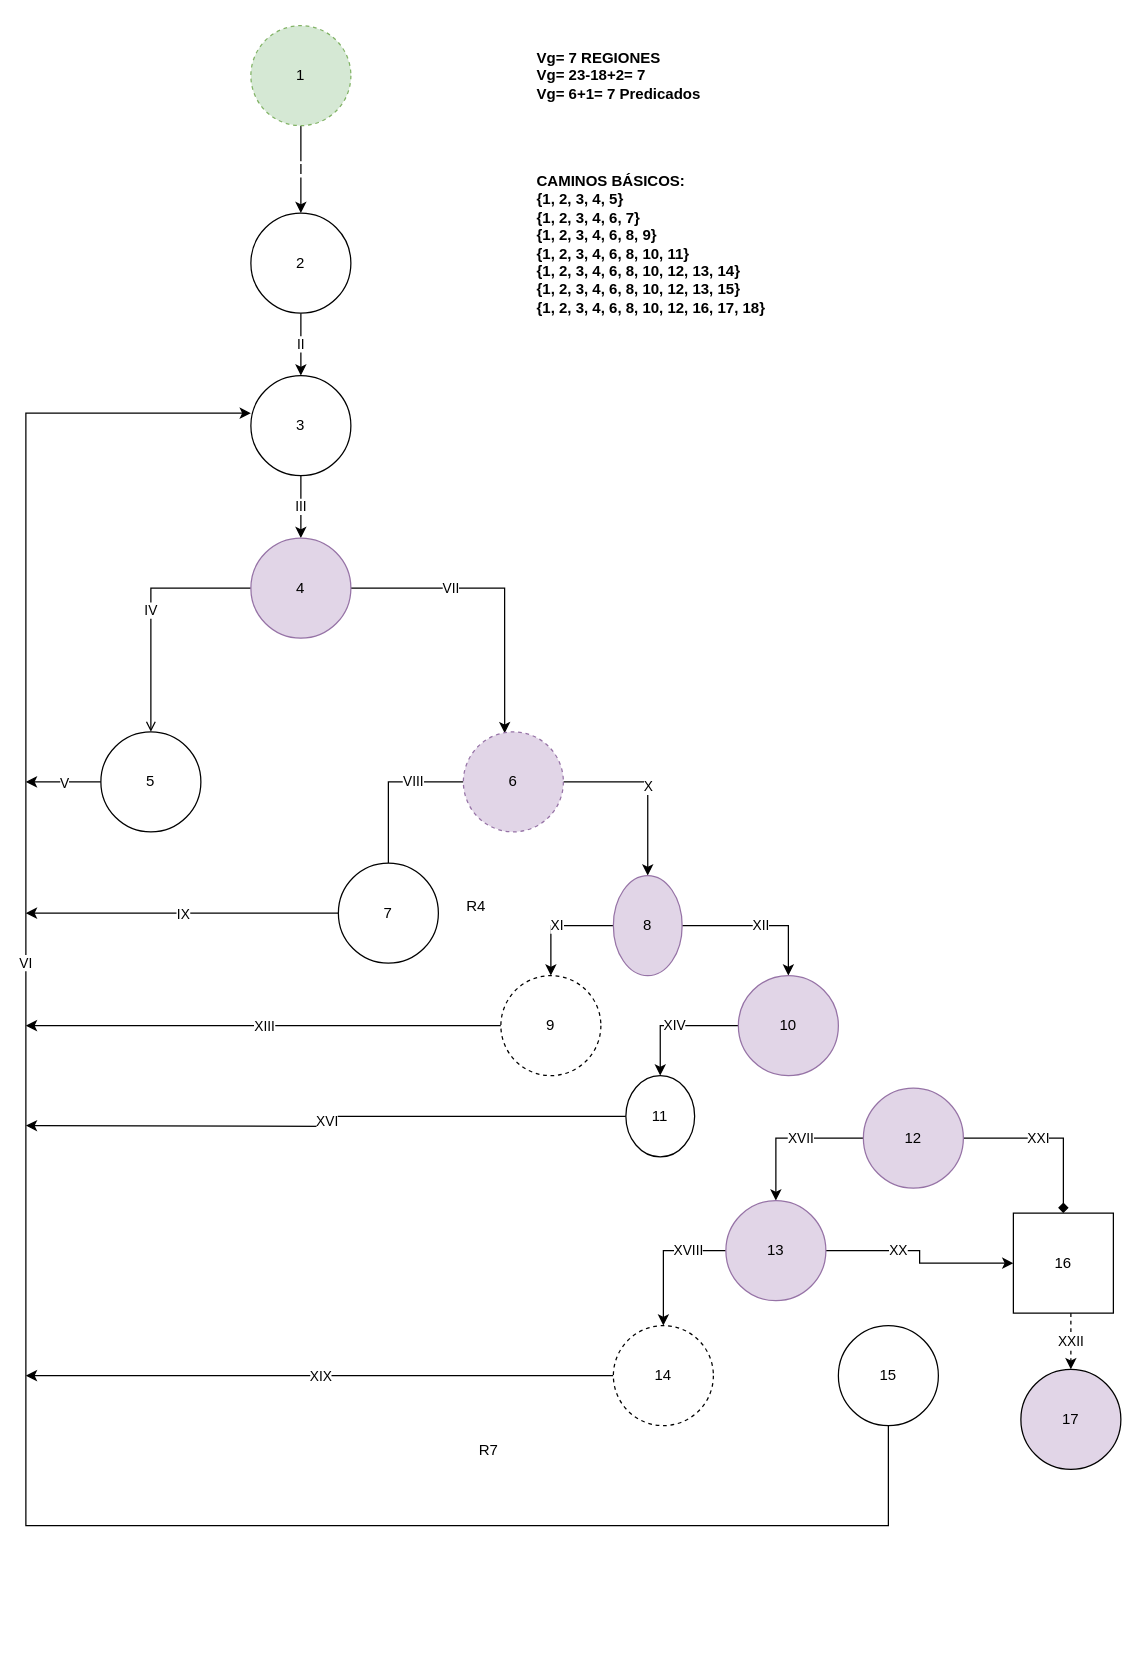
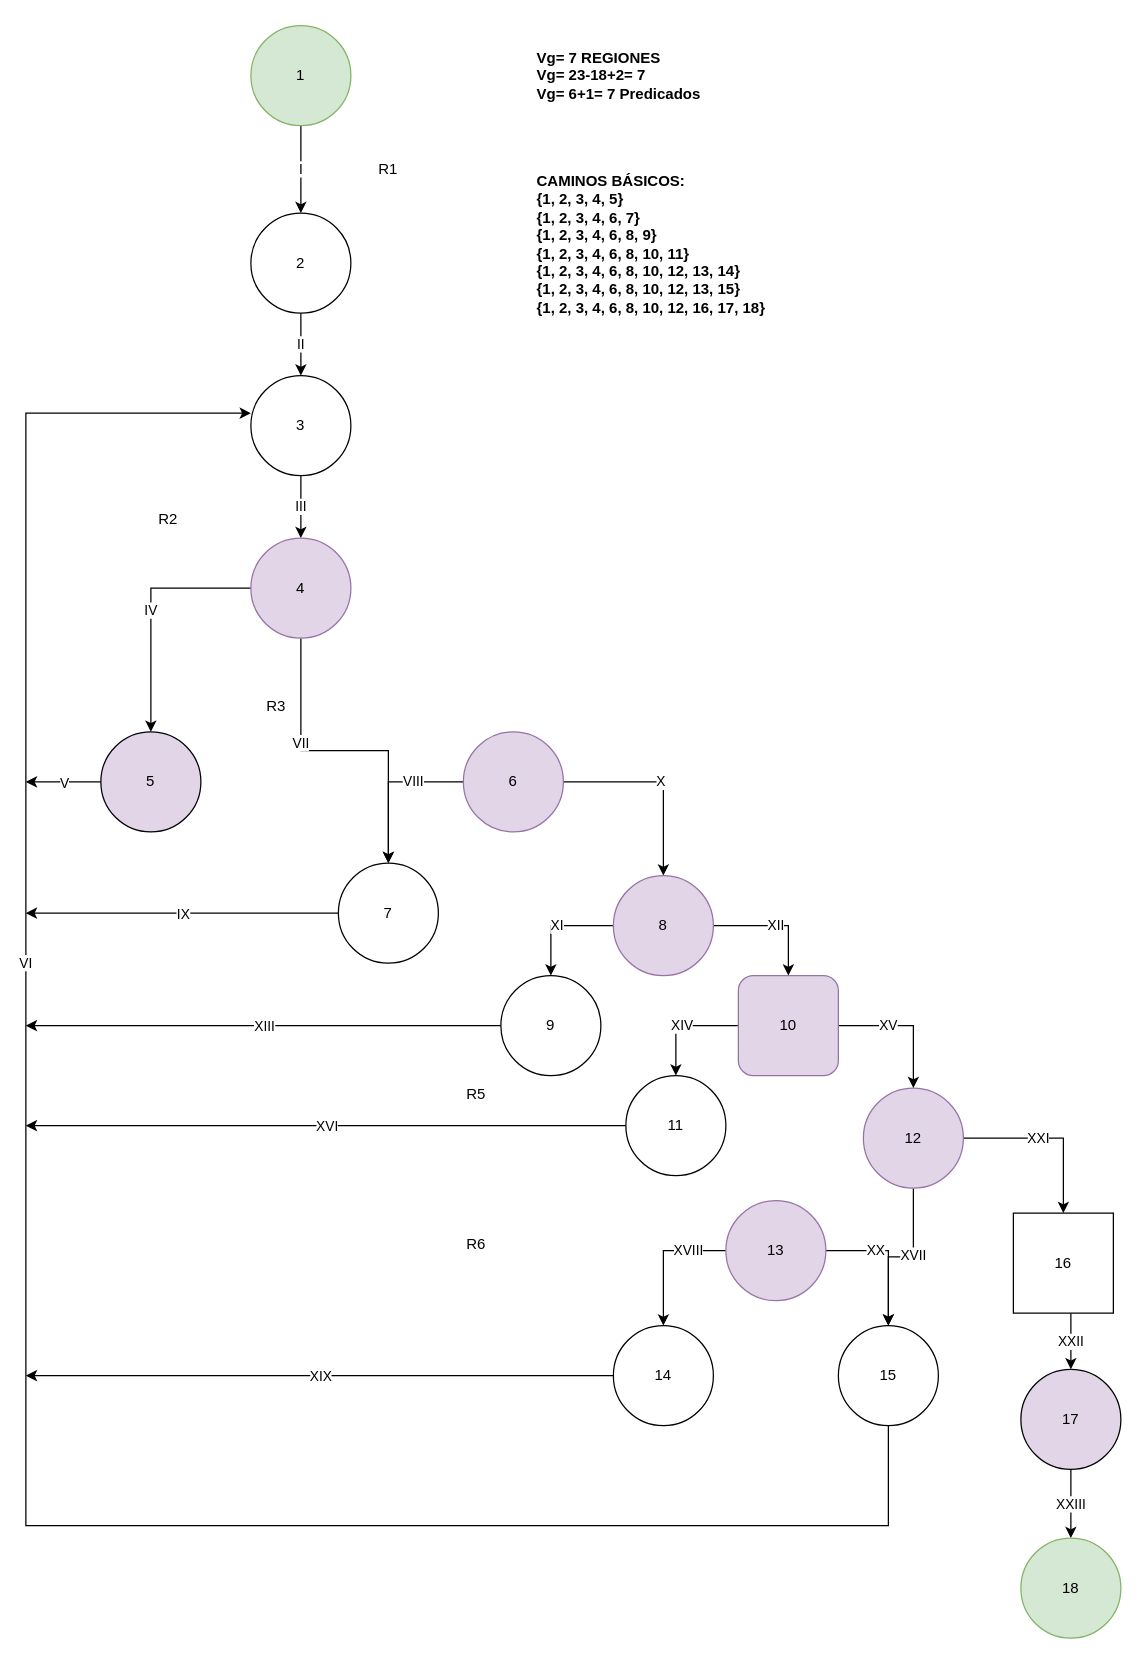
node "1": style dashed -> solid
node "R1": added
node "R2": added
edge "4" -> "6": now "4" -> "7"
node "R3": added
edge "4" -> "5": arrowhead open -> classic
node "5": fillcolor #ffffff -> #e1d5e7
node "6": style dashed -> solid
edge "6" -- "7": arrowhead none -> classic
node "R4": removed
node "8": size 69x100 -> 100x100
node "9": style dashed -> solid
node "10": shape ellipse -> rounded rectangle
edge "10" -> "12": added, label "XV"
node "R5": added
node "11": size 69x81 -> 100x100
edge "12" -> "13": now "12" -> "15"
edge "12" -> "16": arrowhead diamond -> classic
node "R6": added
edge "13" -> "16": now "13" -> "15"
edge "16" -> "17": style dashed -> solid
node "14": style dashed -> solid
node "R7": removed
edge "17" -> "18": added, label "XXIII"
node "18": added
